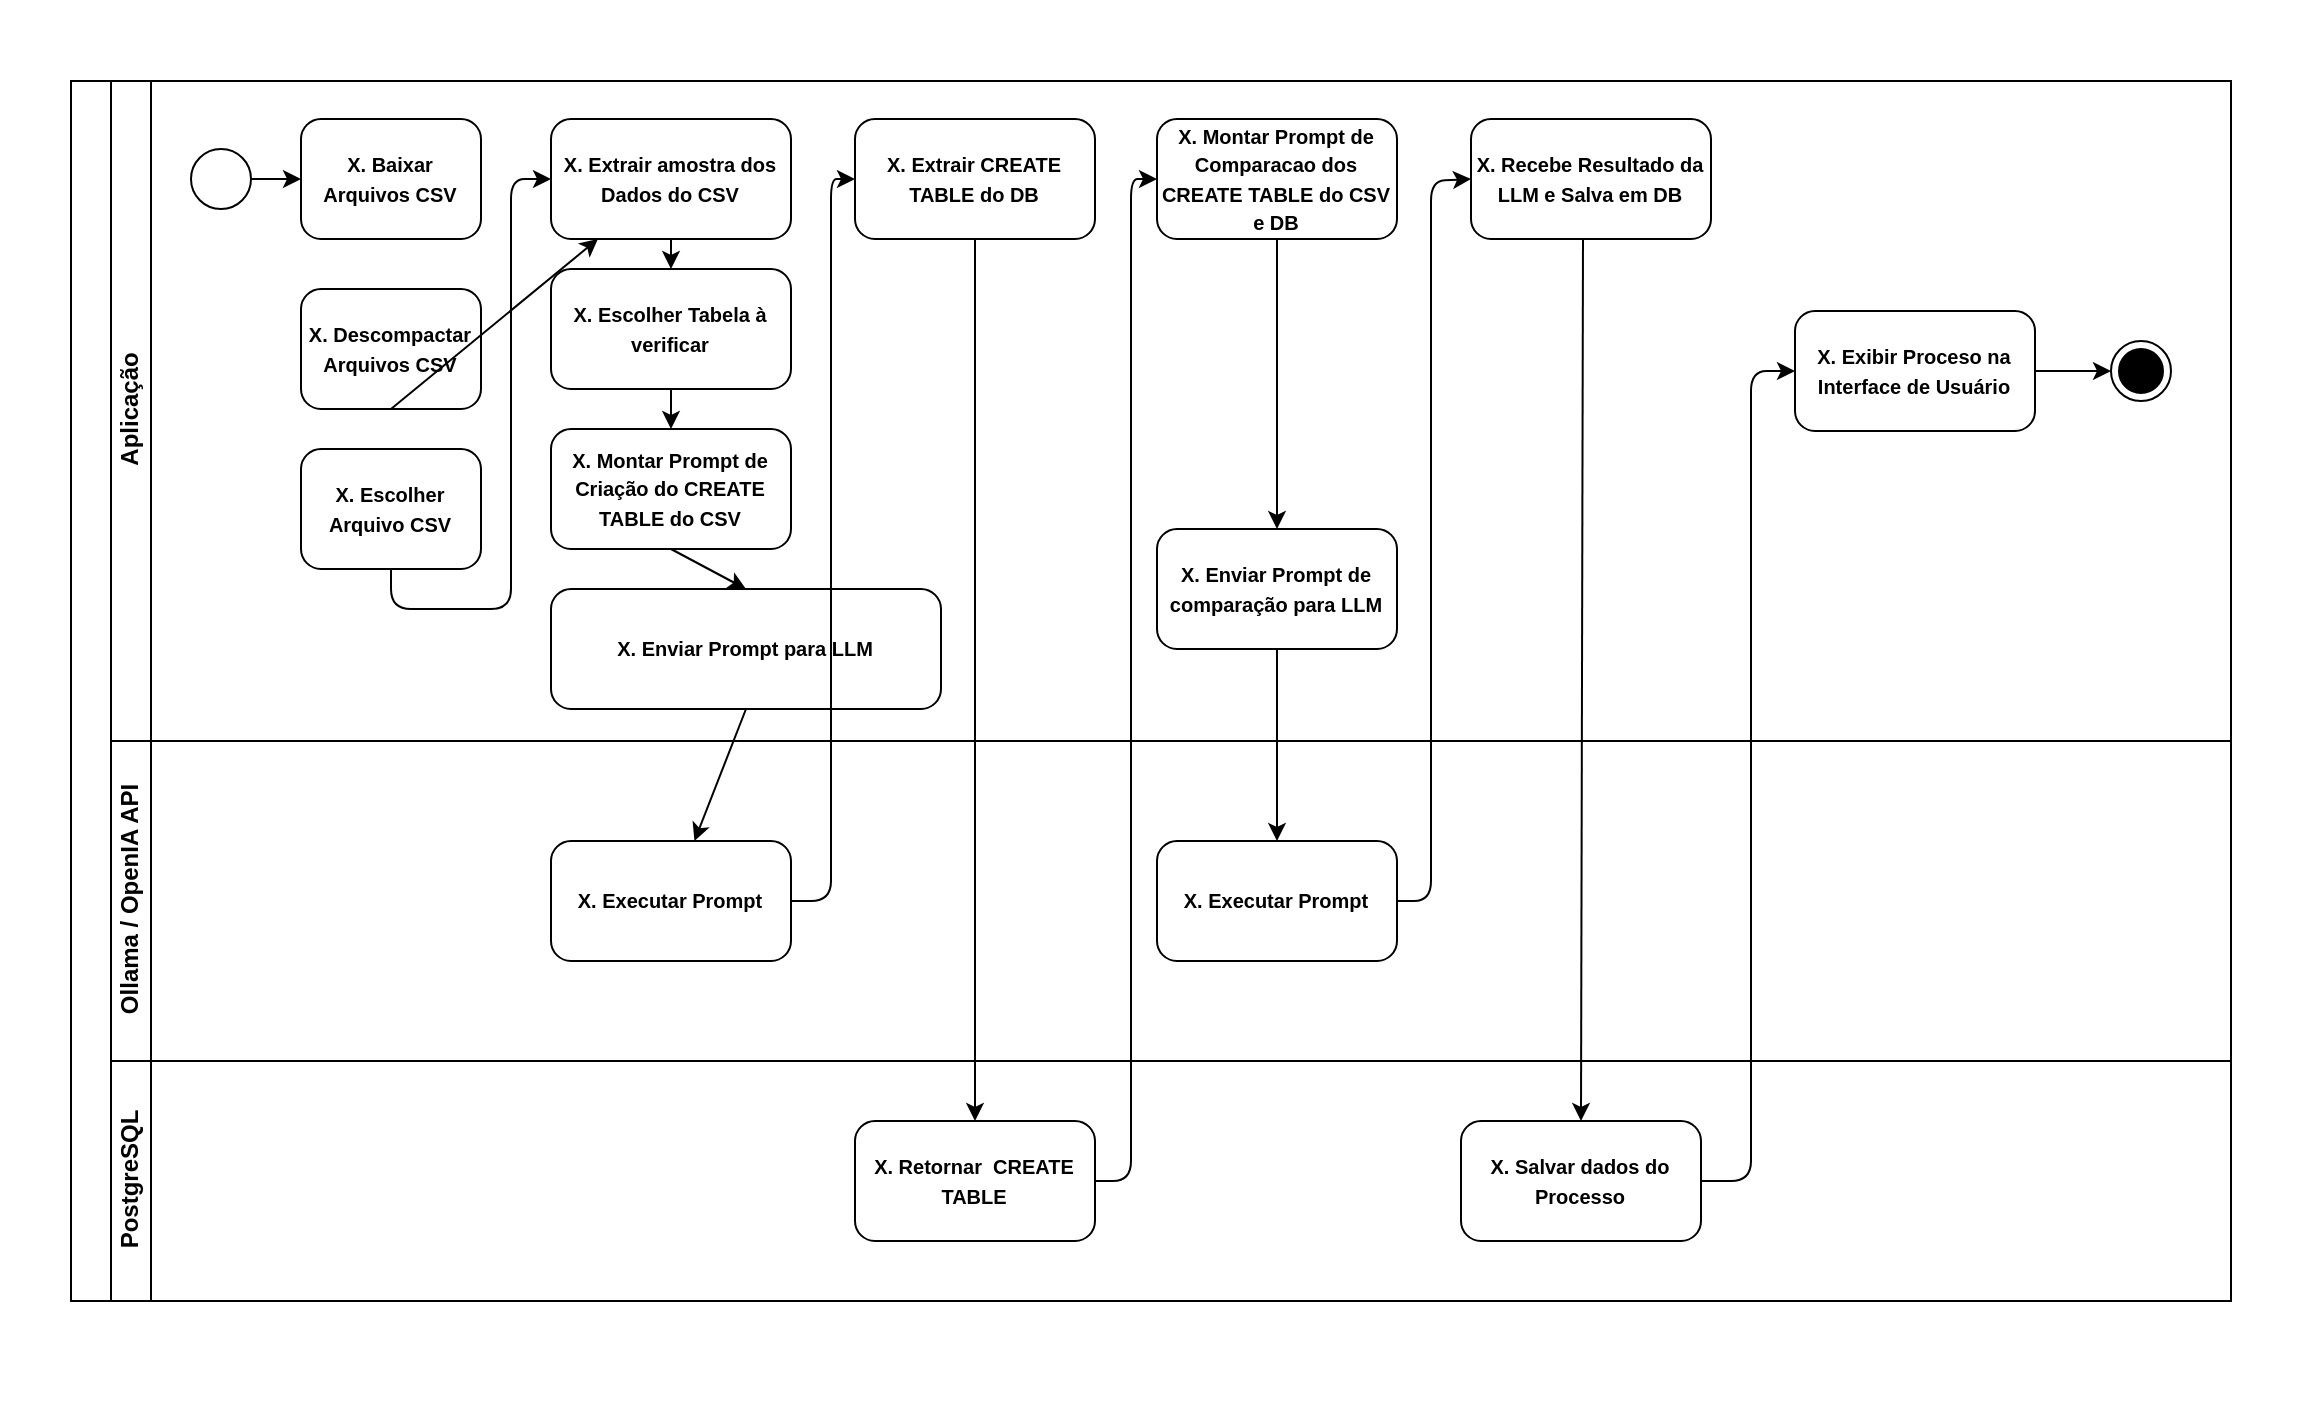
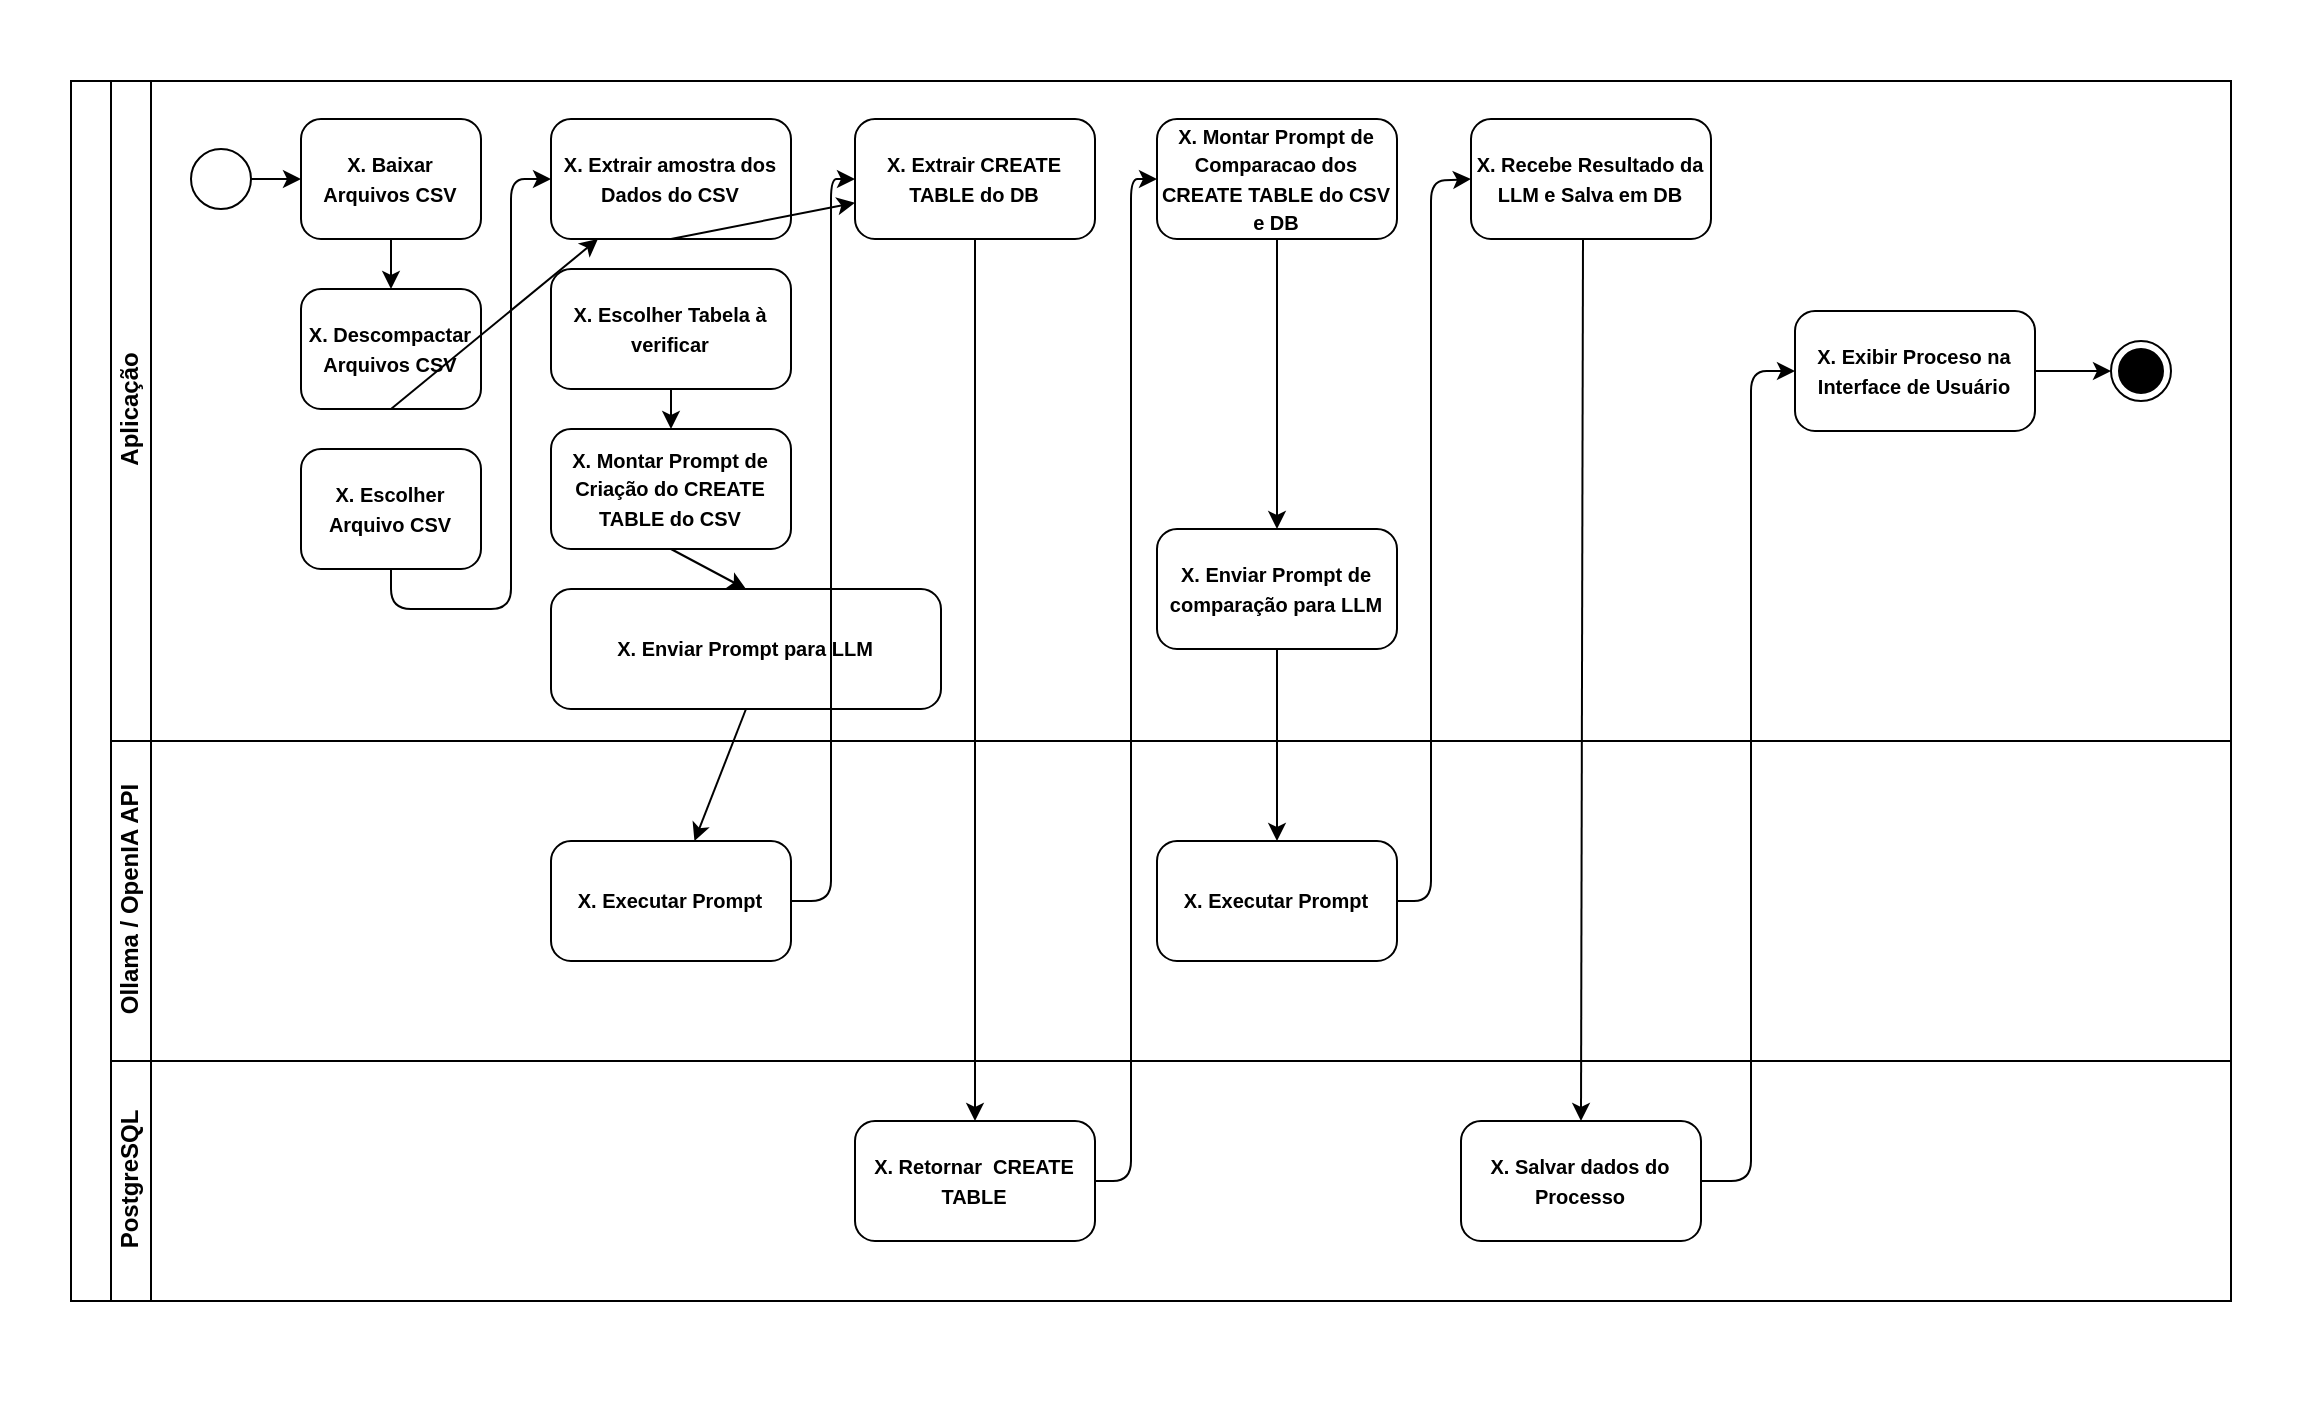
edge "X. Extrair amostra dos Dados do CSV" -> "X. Escolher Tabela à verificar": now "X. Extrair amostra dos Dados do CSV" -> "X. Extrair CREATE TABLE do DB"
edge "X. Baixar Arquivos CSV" -> "X. Descompactar Arquivos CSV": added
